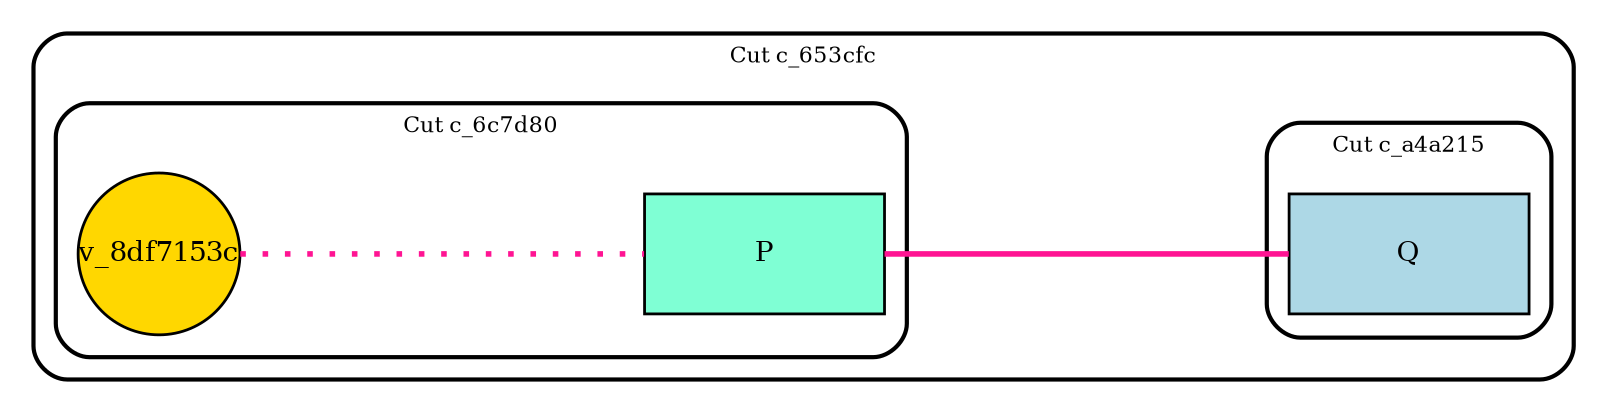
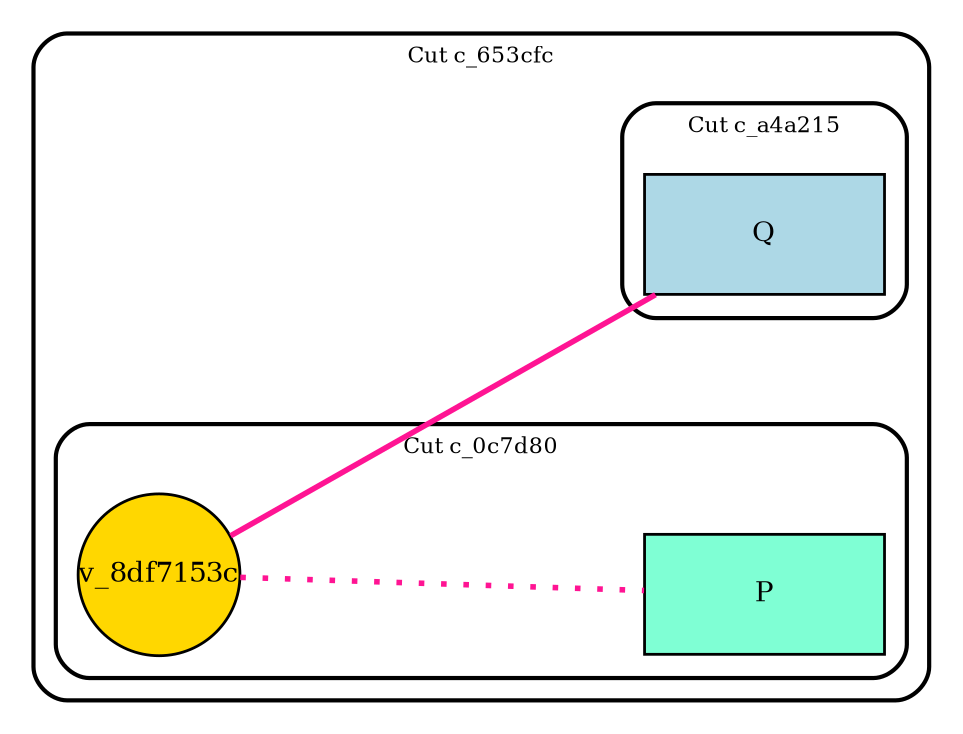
cluster "Cut c_6c7d80": label "Cut c_6c7d80" -> "Cut c_0c7d80"
edge "P" -- "Q": now "v_8df7153c" -- "Q"
